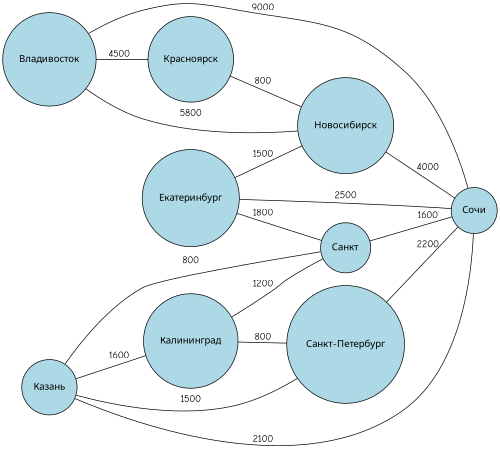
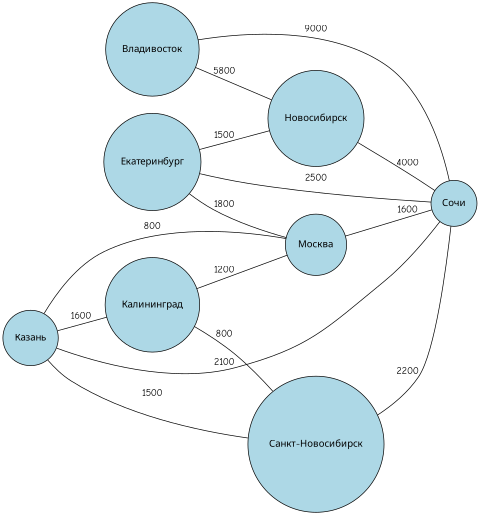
node "Красноярск": removed
node "Санкт": label "Санкт" -> "Москва"
node "Санкт-Петербург": label "Санкт-Петербург" -> "Санкт-Новосибирск"
